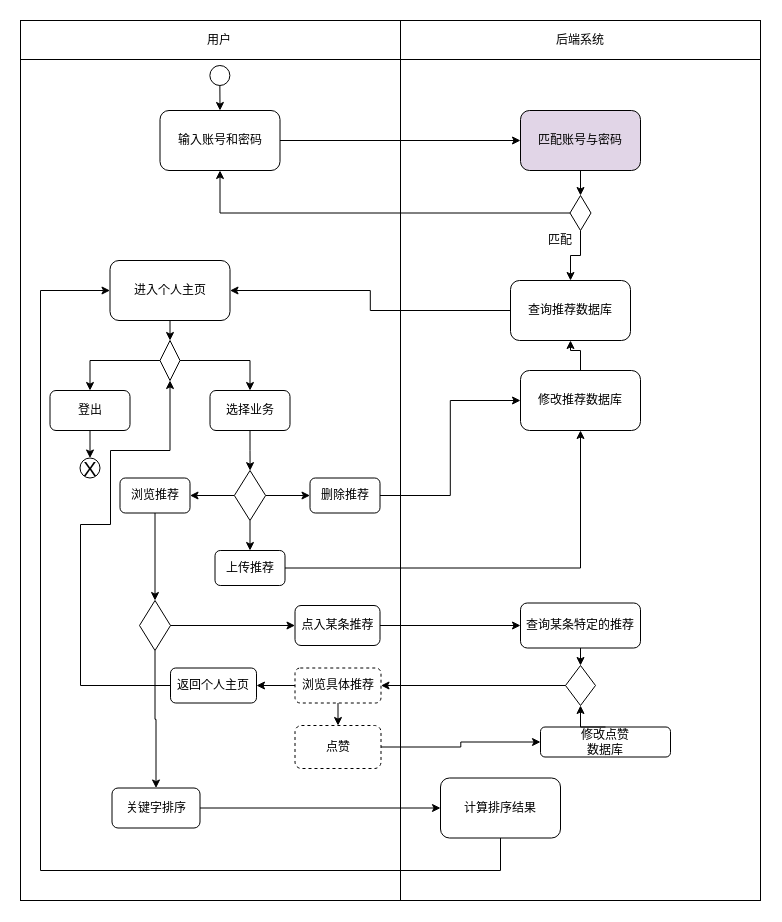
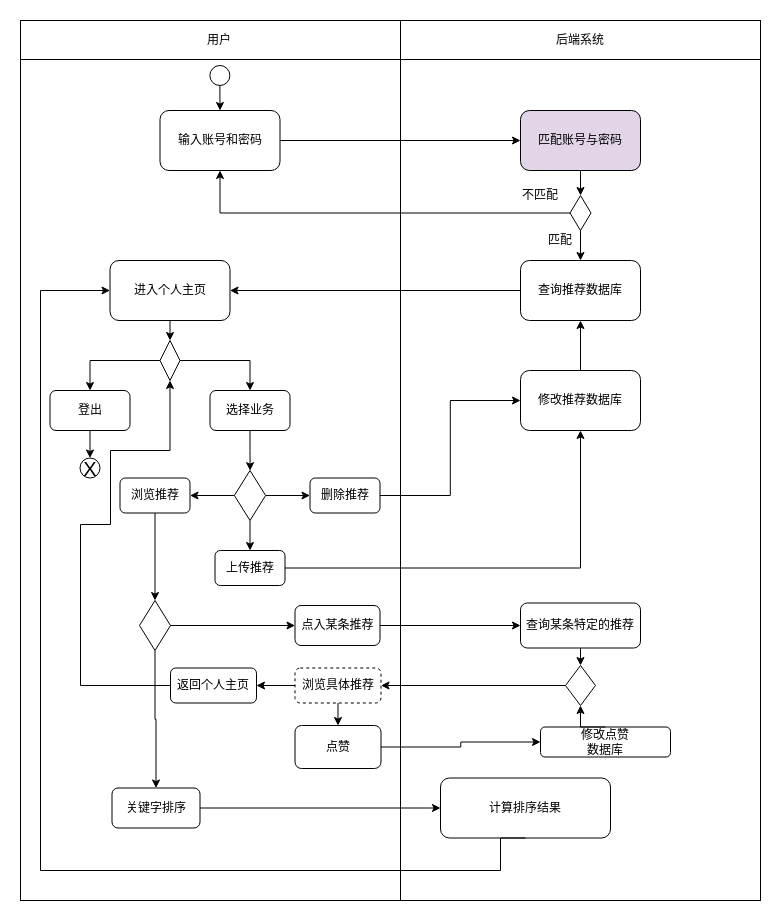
node "不匹配": added
node "查询推荐数据库": moved (571, 311) -> (581, 291)
node "点赞": style dashed -> solid
node "计算排序结果": size 120x60 -> 170x60
